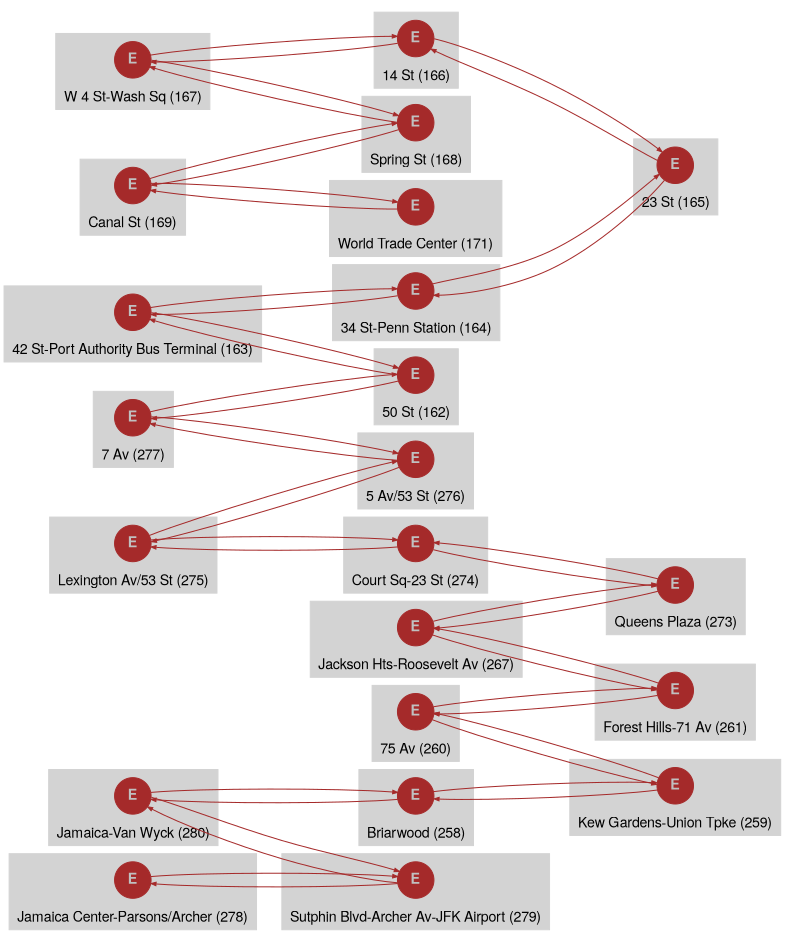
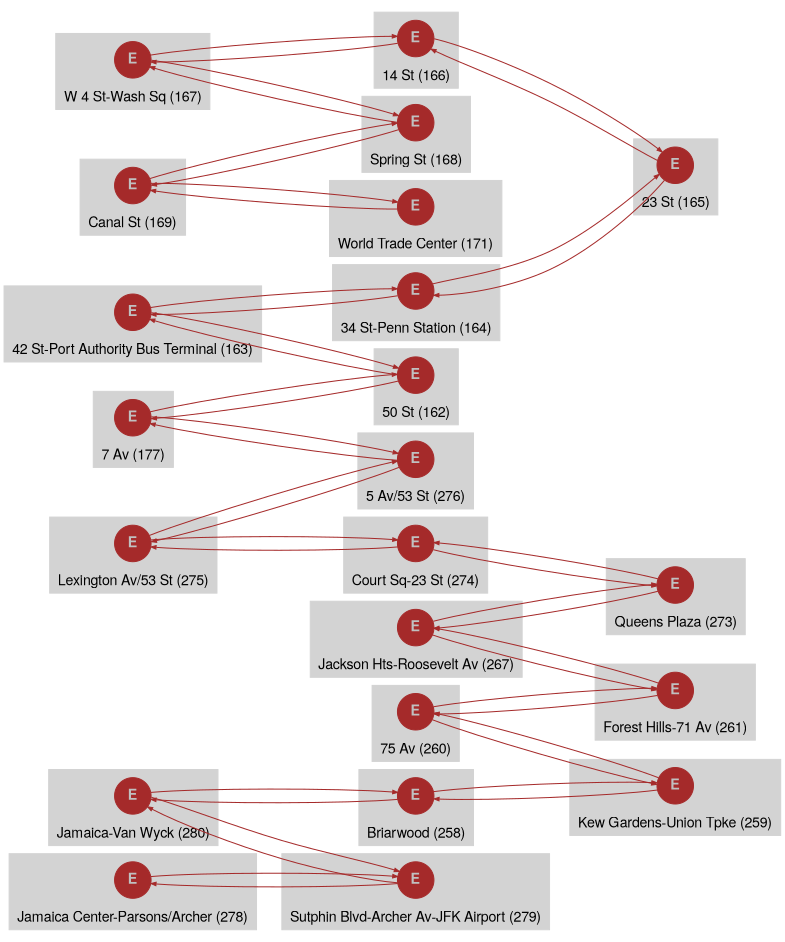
cluster "7 Av (277)": label "7 Av (277)" -> "7 Av (177)"
